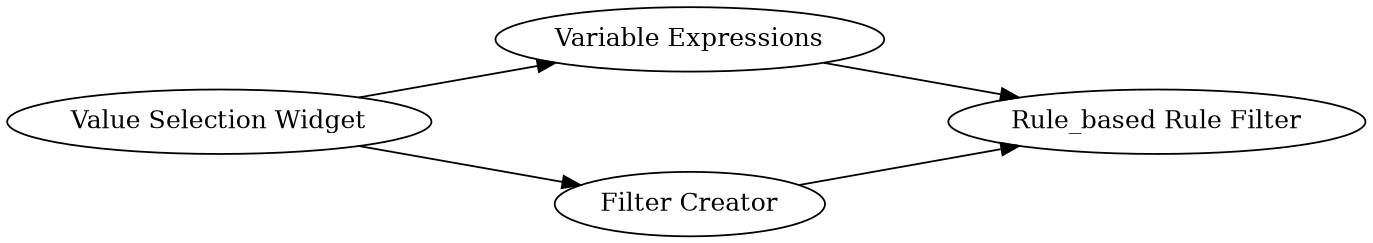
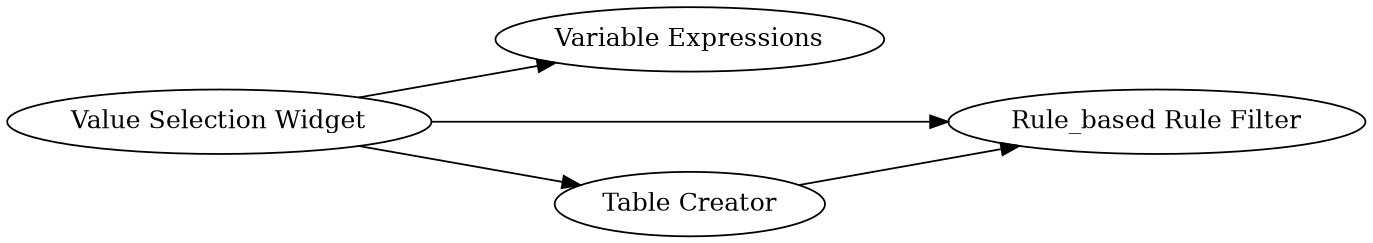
edge "Variable Expressions" -> "Rule_based Rule Filter": now "Value Selection Widget" -> "Rule_based Rule Filter"
node "Filter Creator": label "Filter Creator" -> "Table Creator"
